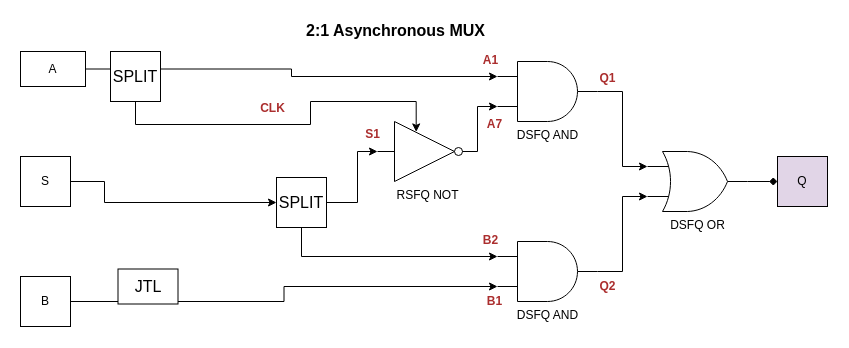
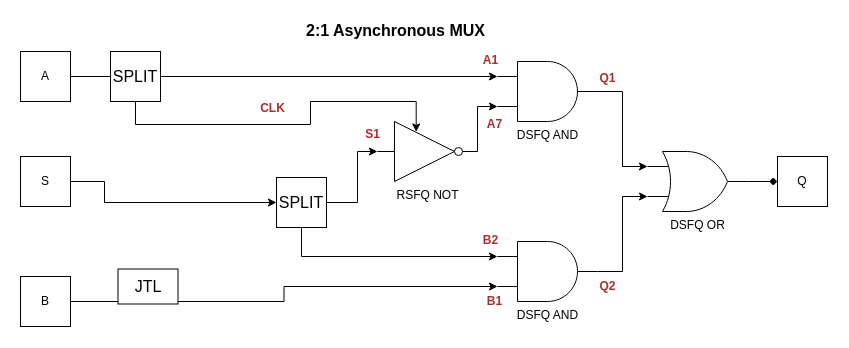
node "A": size 65x35 -> 50x50
node "Q": fillcolor #e1d5e7 -> #ffffff
